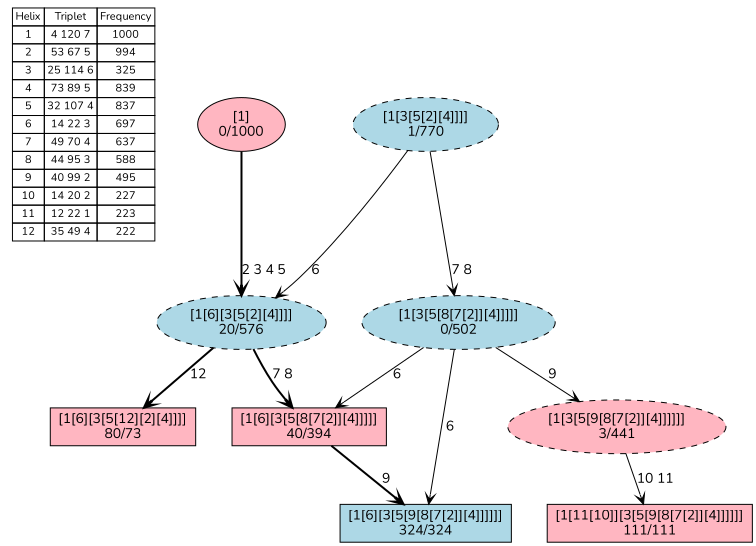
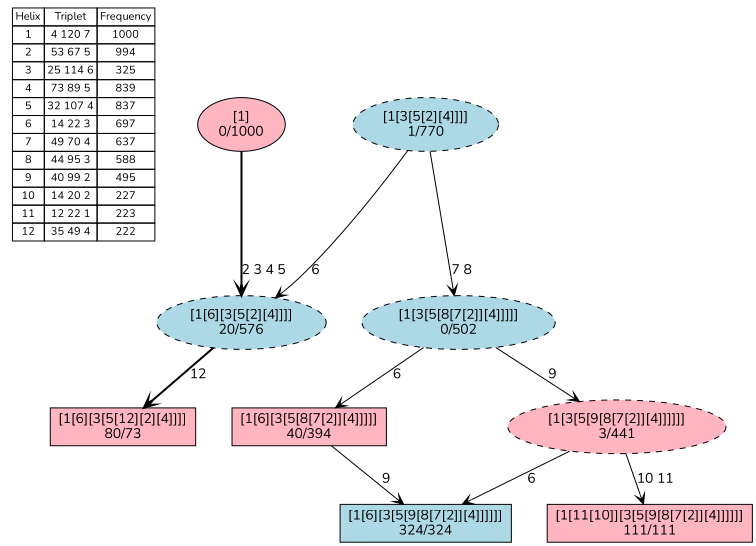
edge "[1[6][3[5[2][4]]]] 20/576" -> "[1[6][3[5[8[7[2]][4]]]]] 40/394": removed, label "7 8"
edge "[1[3[5[8[7[2]][4]]]]] 0/502" -> "[1[6][3[5[9[8[7[2]][4]]]]]] 324/324": now "[1[3[5[9[8[7[2]][4]]]]]] 3/441" -> "[1[6][3[5[9[8[7[2]][4]]]]]] 324/324"
edge "[1[6][3[5[8[7[2]][4]]]]] 40/394" -> "[1[6][3[5[9[8[7[2]][4]]]]]] 324/324": style bold -> solid
